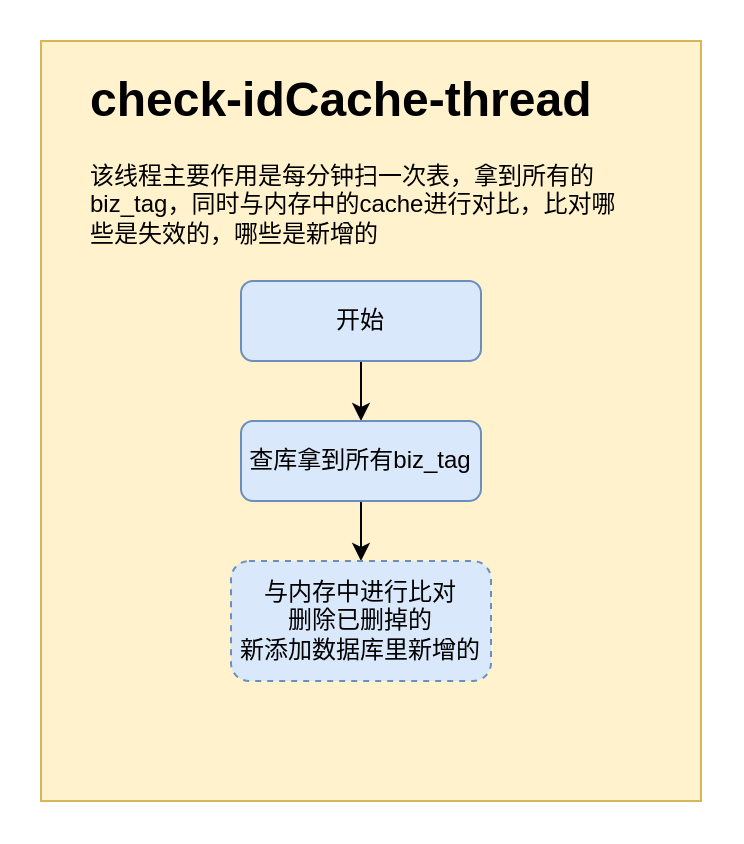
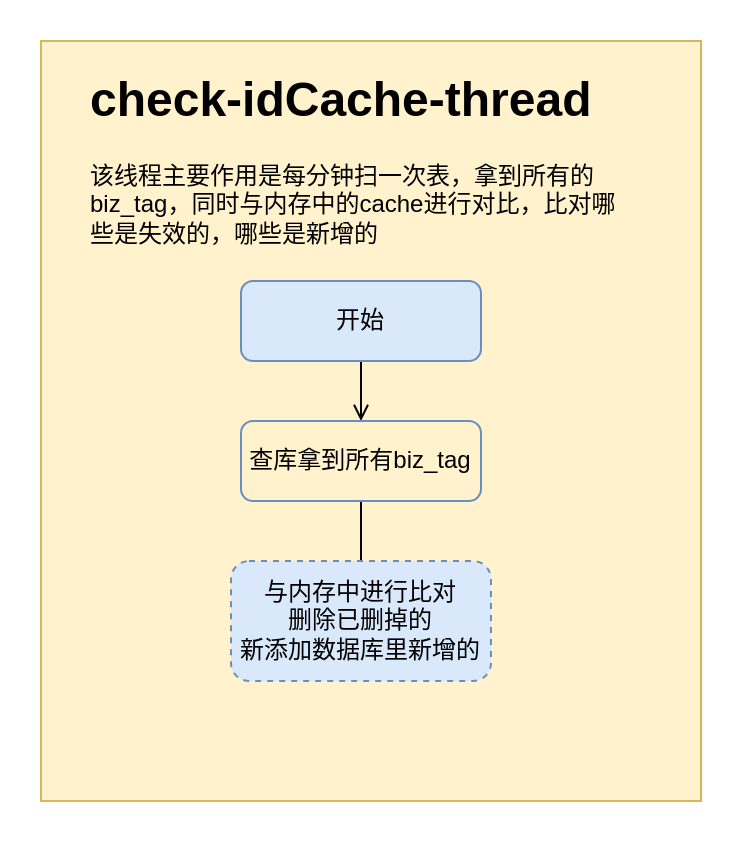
edge "开始" -> "查库拿到所有biz_tag": arrowhead classic -> open
node "查库拿到所有biz_tag": fillcolor #dae8fc -> #fff2cc
edge "查库拿到所有biz_tag" -> "与内存中进行比对 删除已删掉的 新添加数据库里新增的": arrowhead classic -> none
